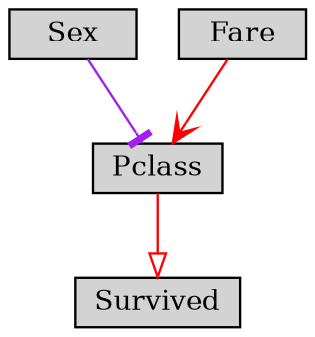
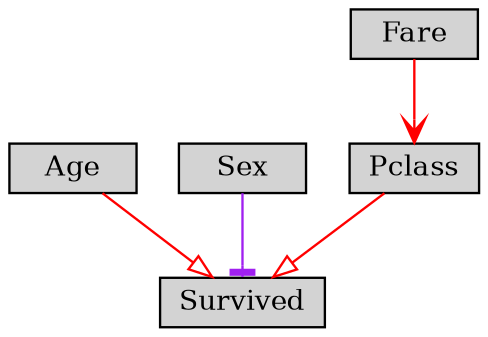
edge "Sex" -> "Pclass": now "Sex" -> "Survived"
node "Age": added
